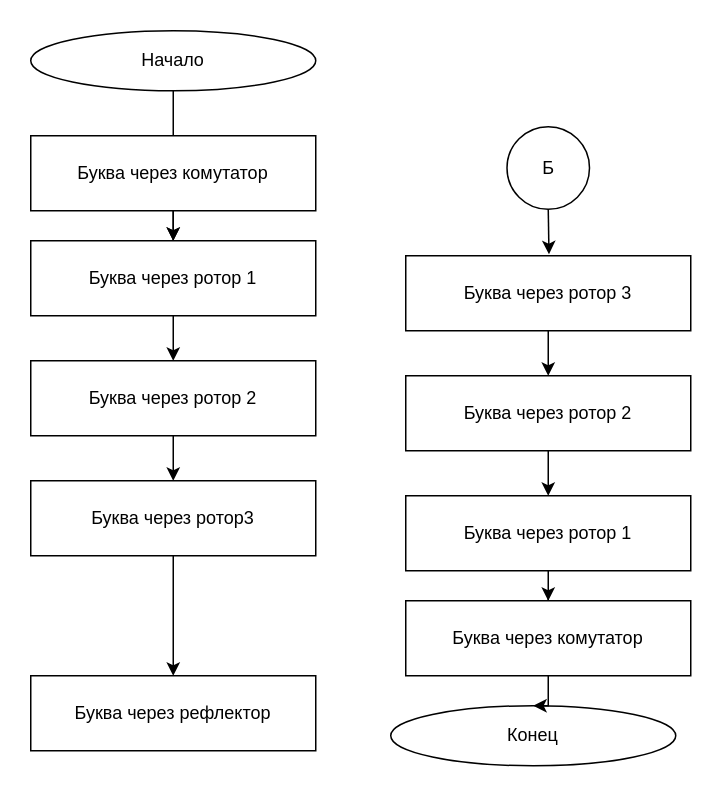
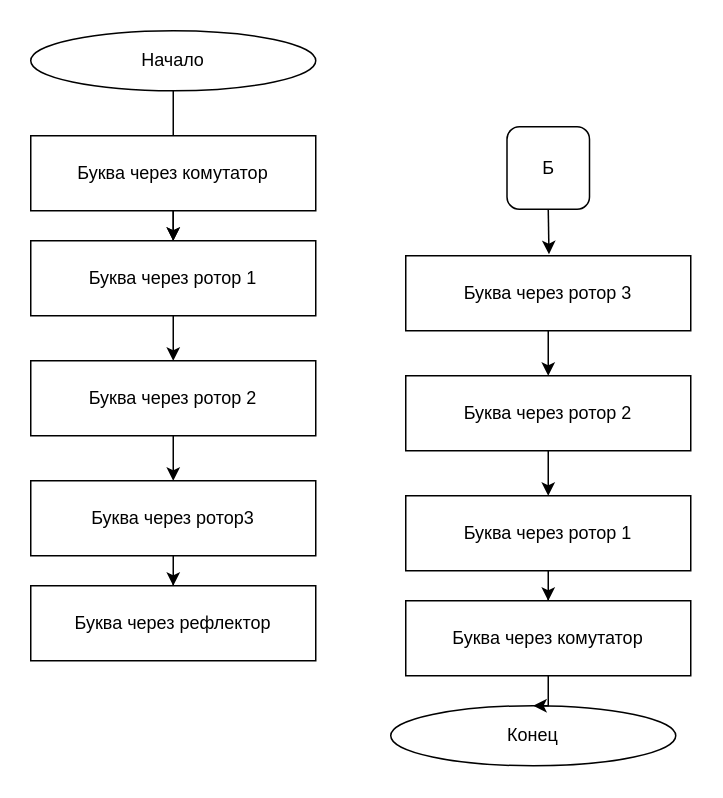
node "Б": shape ellipse -> rounded rectangle
node "Буква через рефлектор": moved (173, 713) -> (173, 623)
